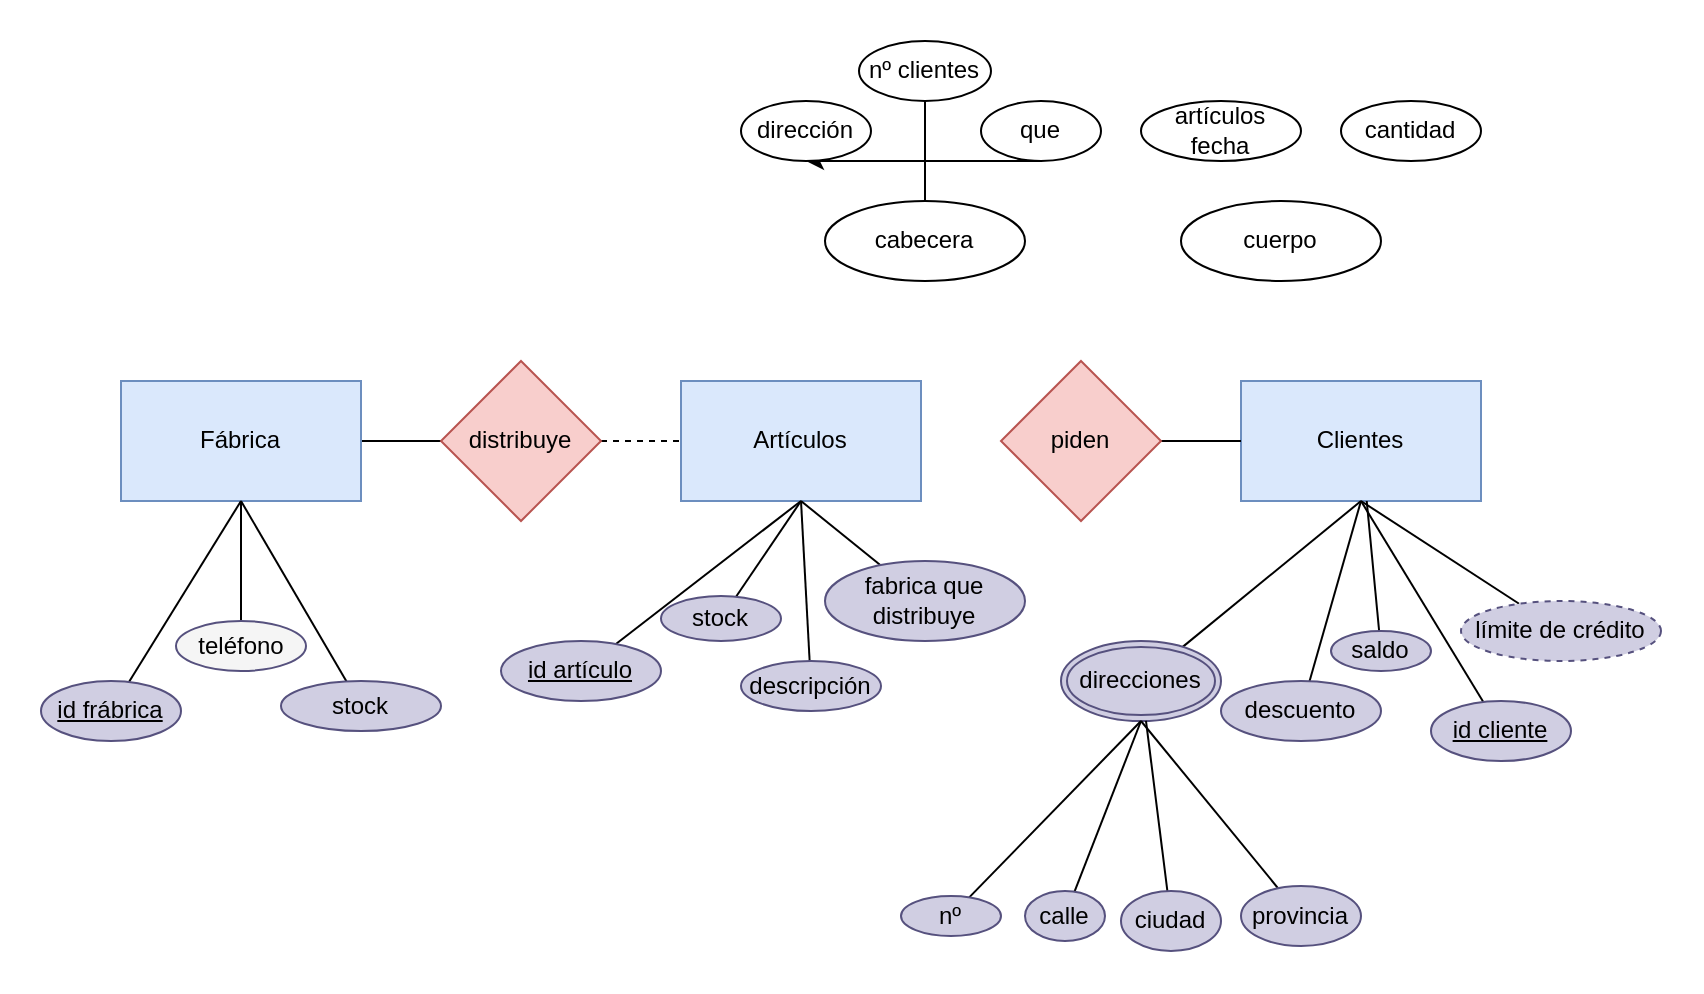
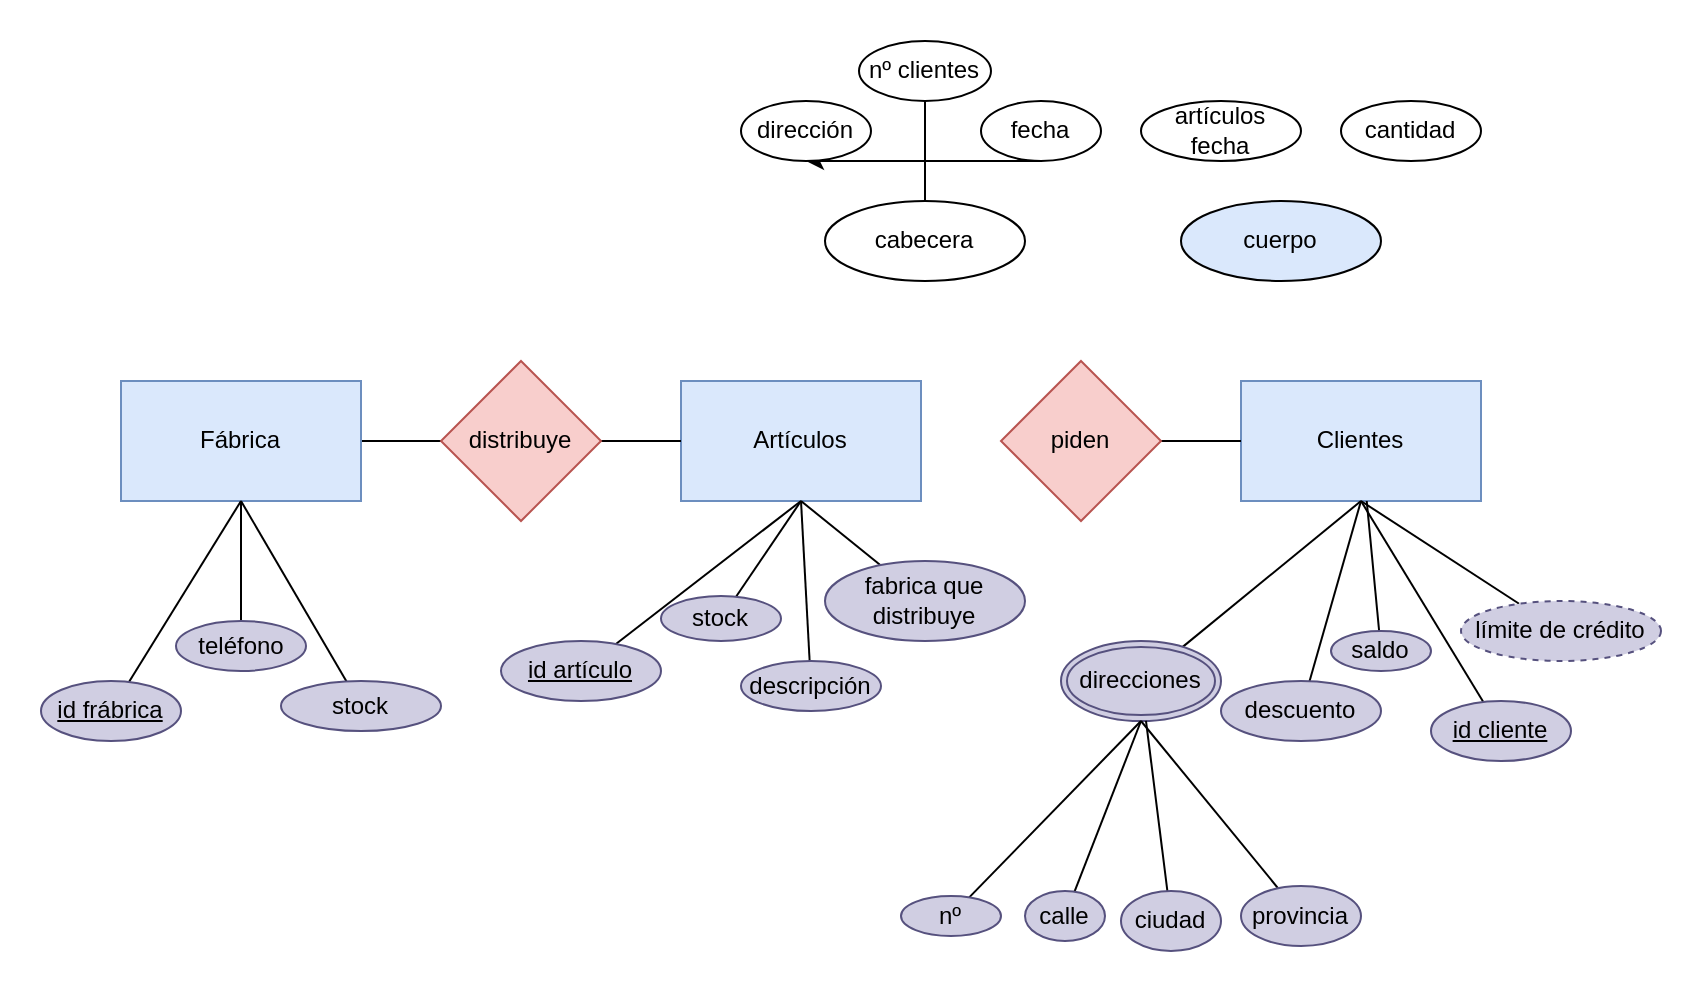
node "que": label "que" -> "fecha"
node "cuerpo": fillcolor #ffffff -> #dae8fc
edge "distribuye" -- "Artículos": style dashed -> solid
node "teléfono": fillcolor #f5f5f5 -> #d0cee2
